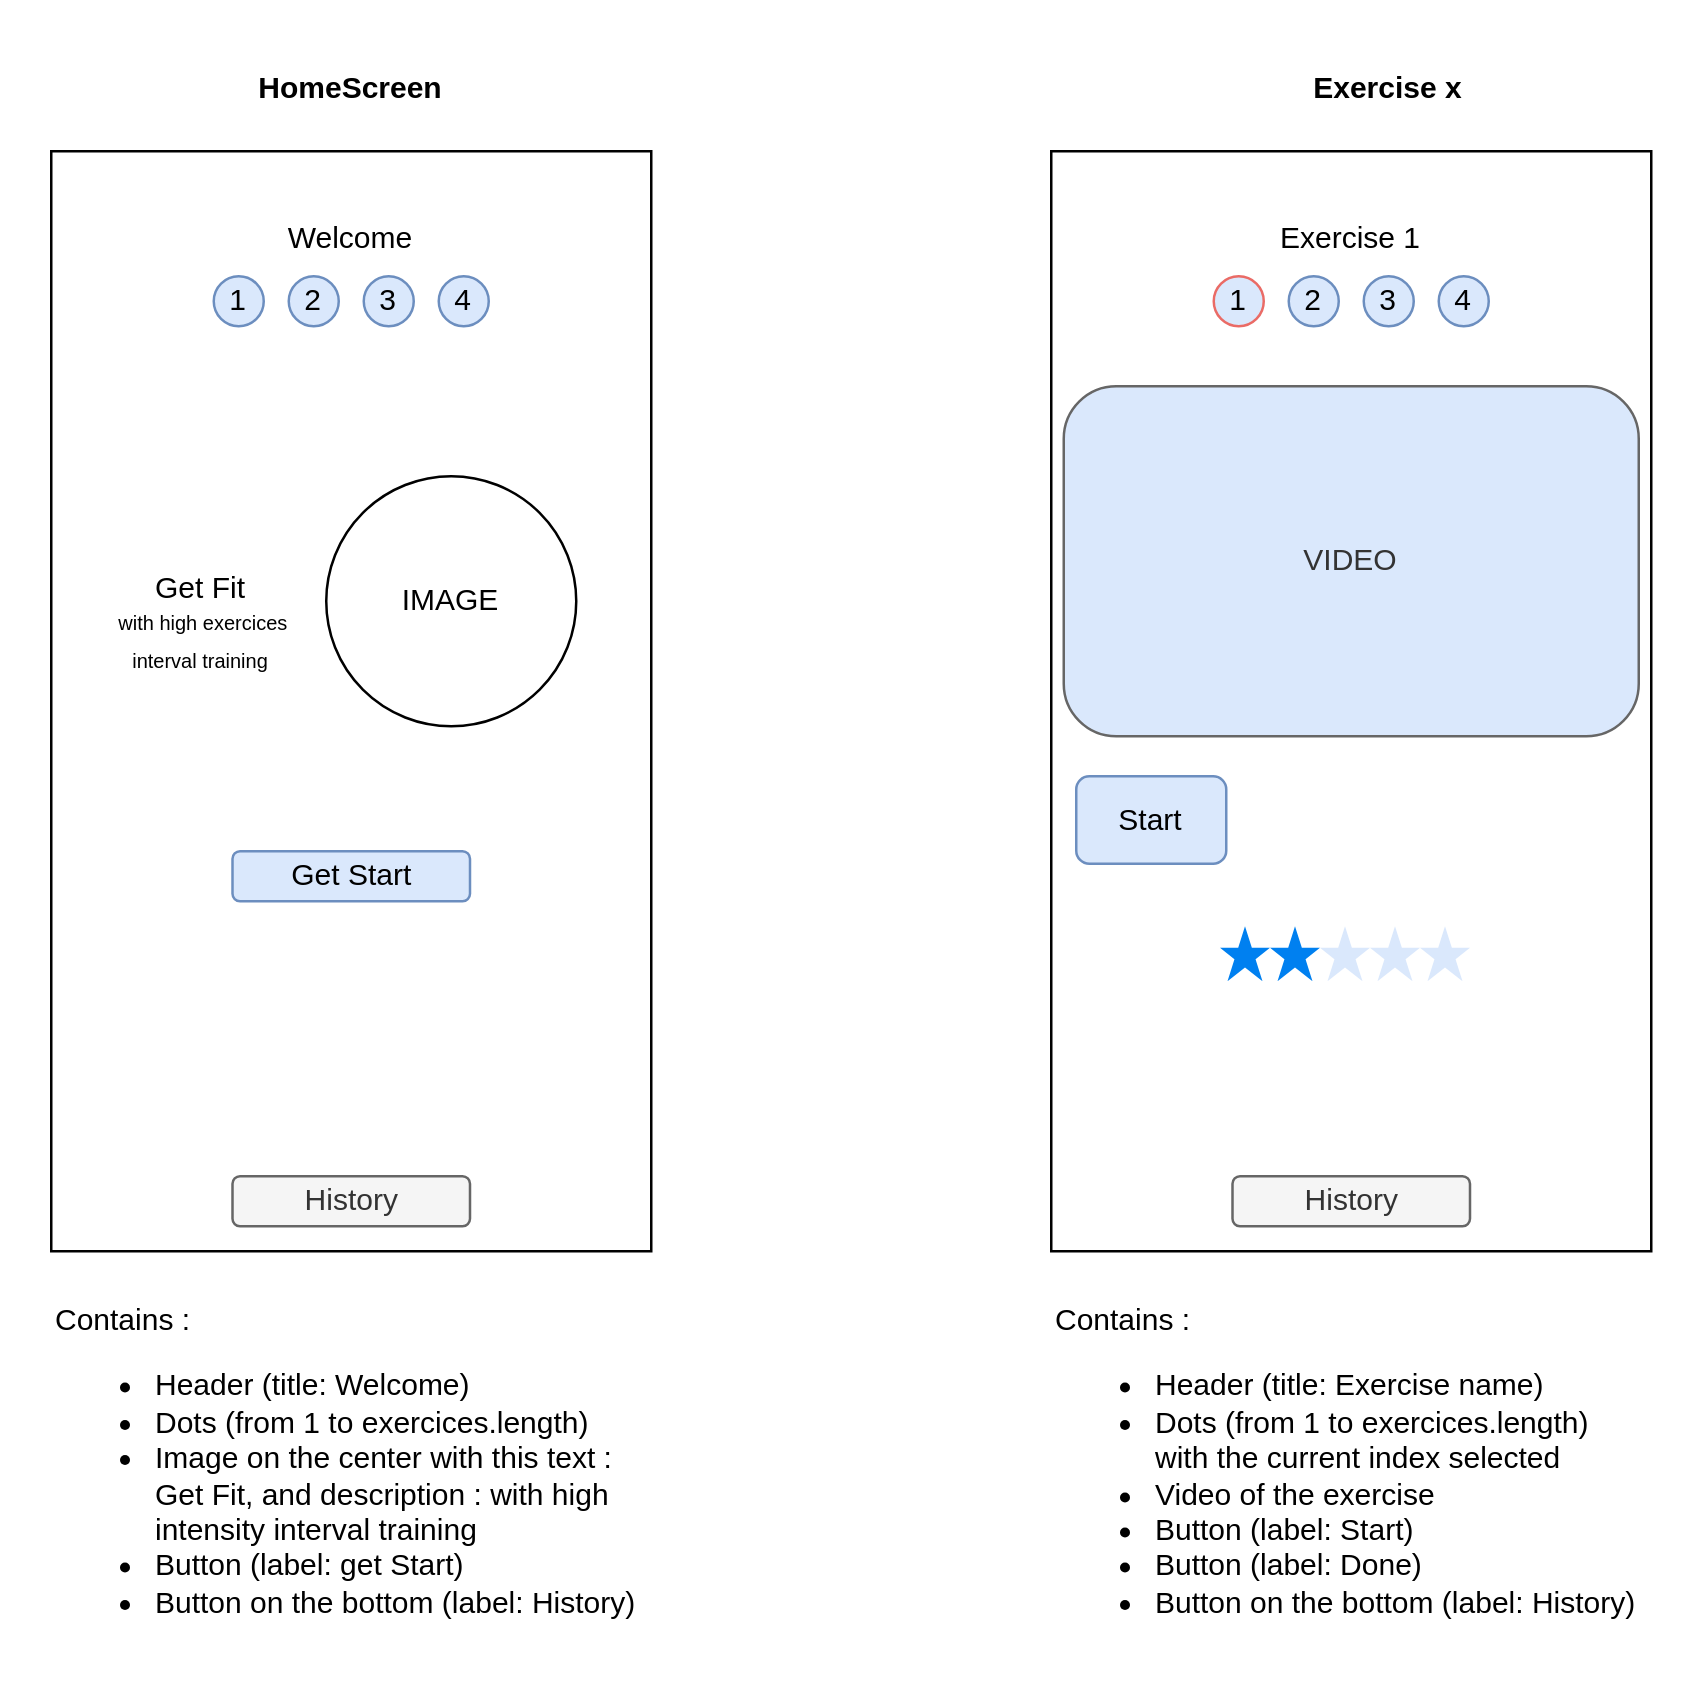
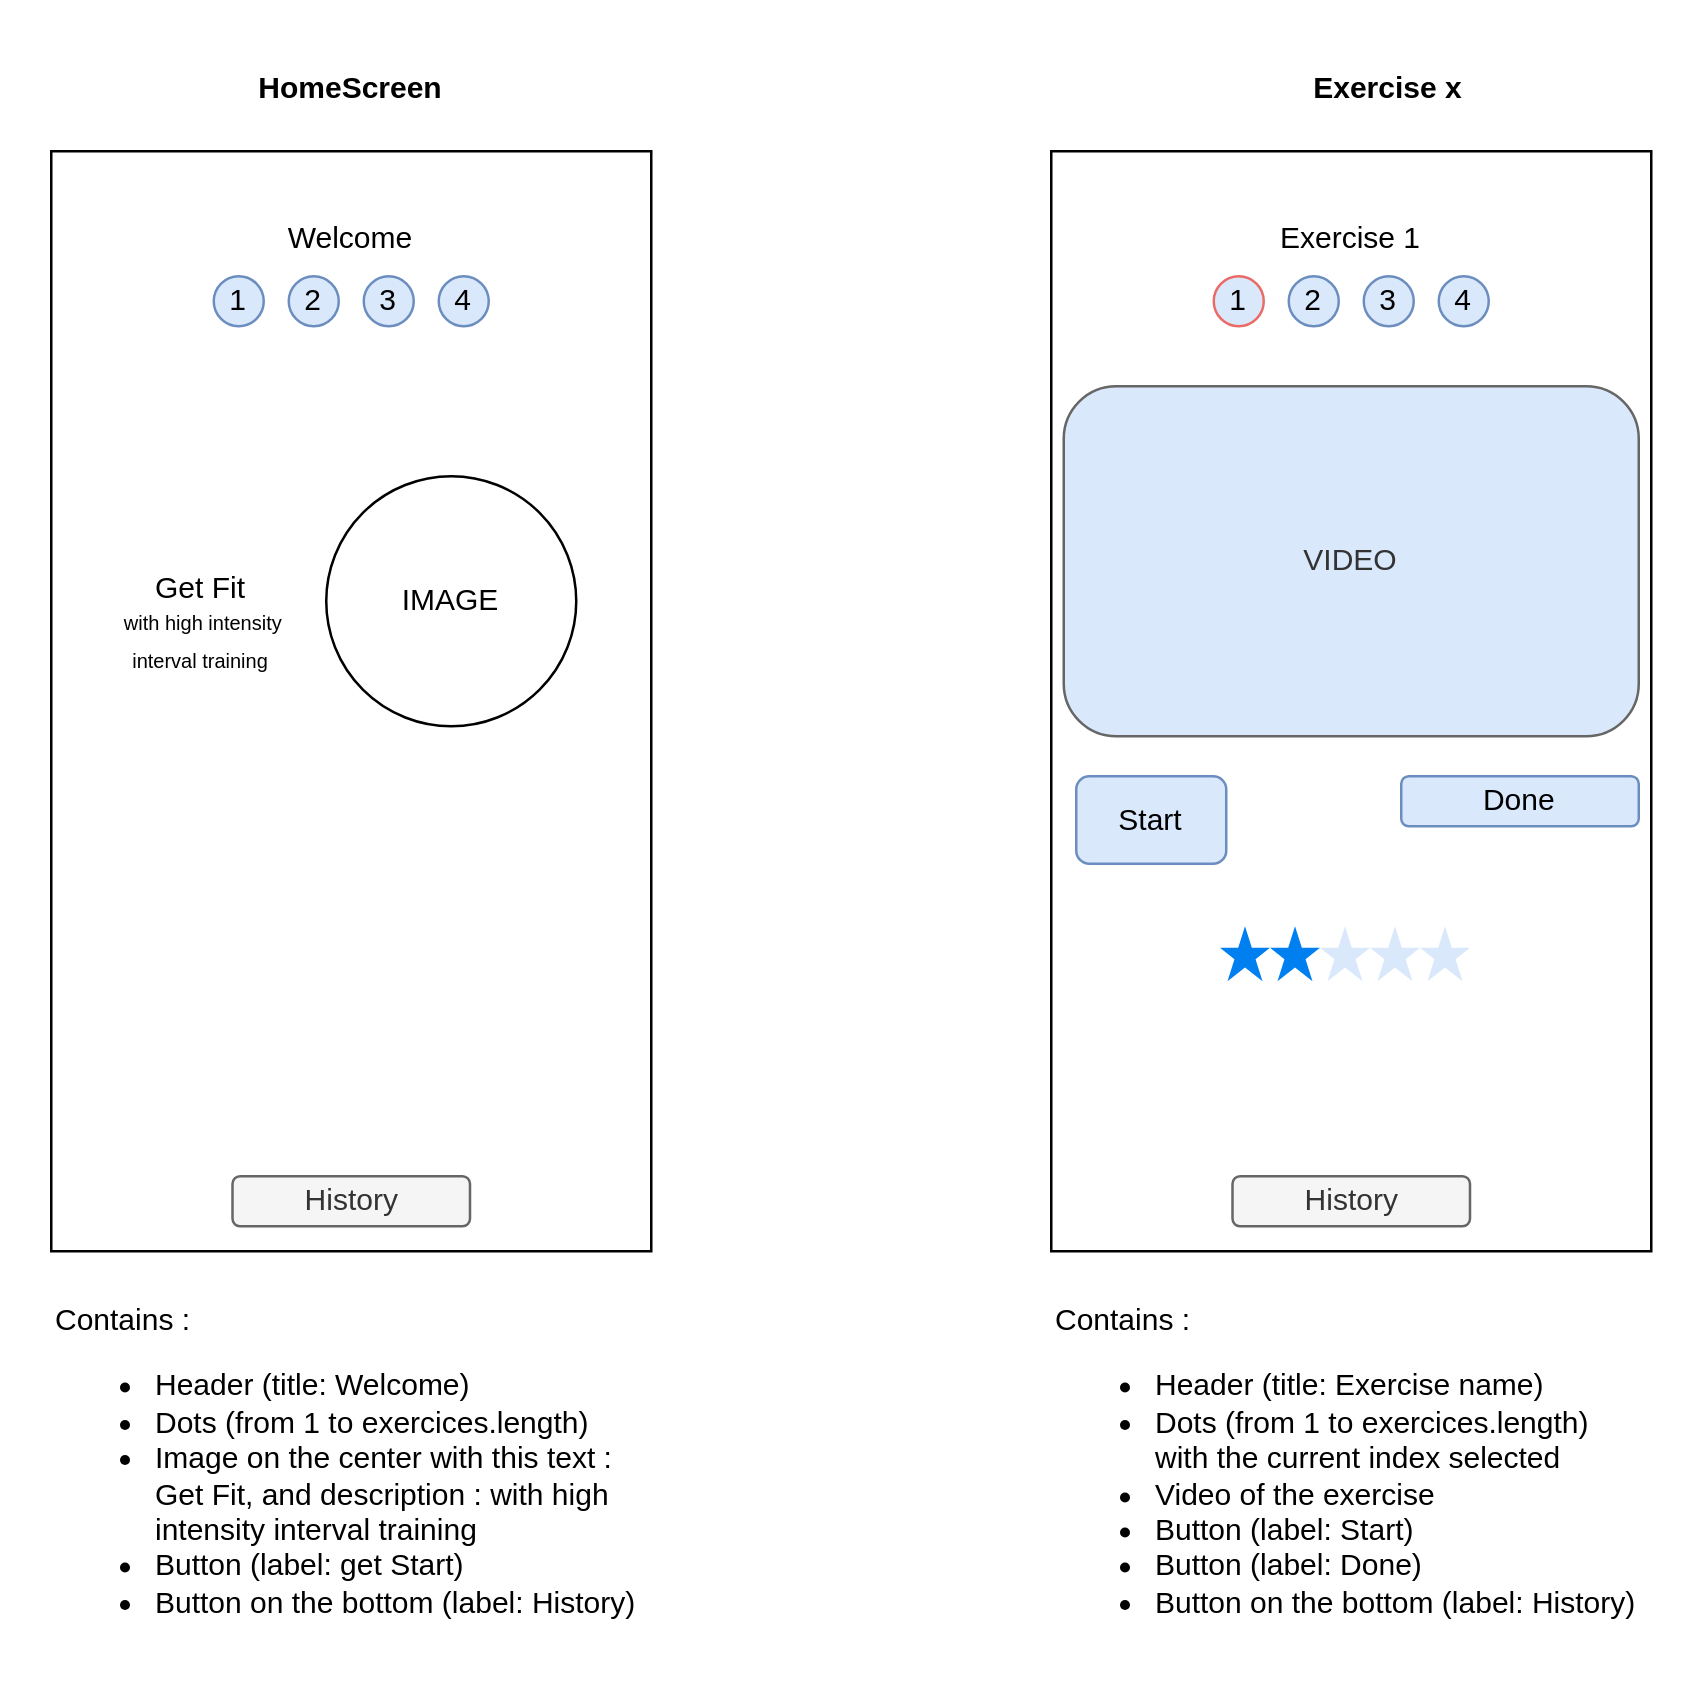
node "with high exercices interval training": label "with high exercices interval training" -> "with high intensity interval training"
node "Done": added
node "Get Start": removed
